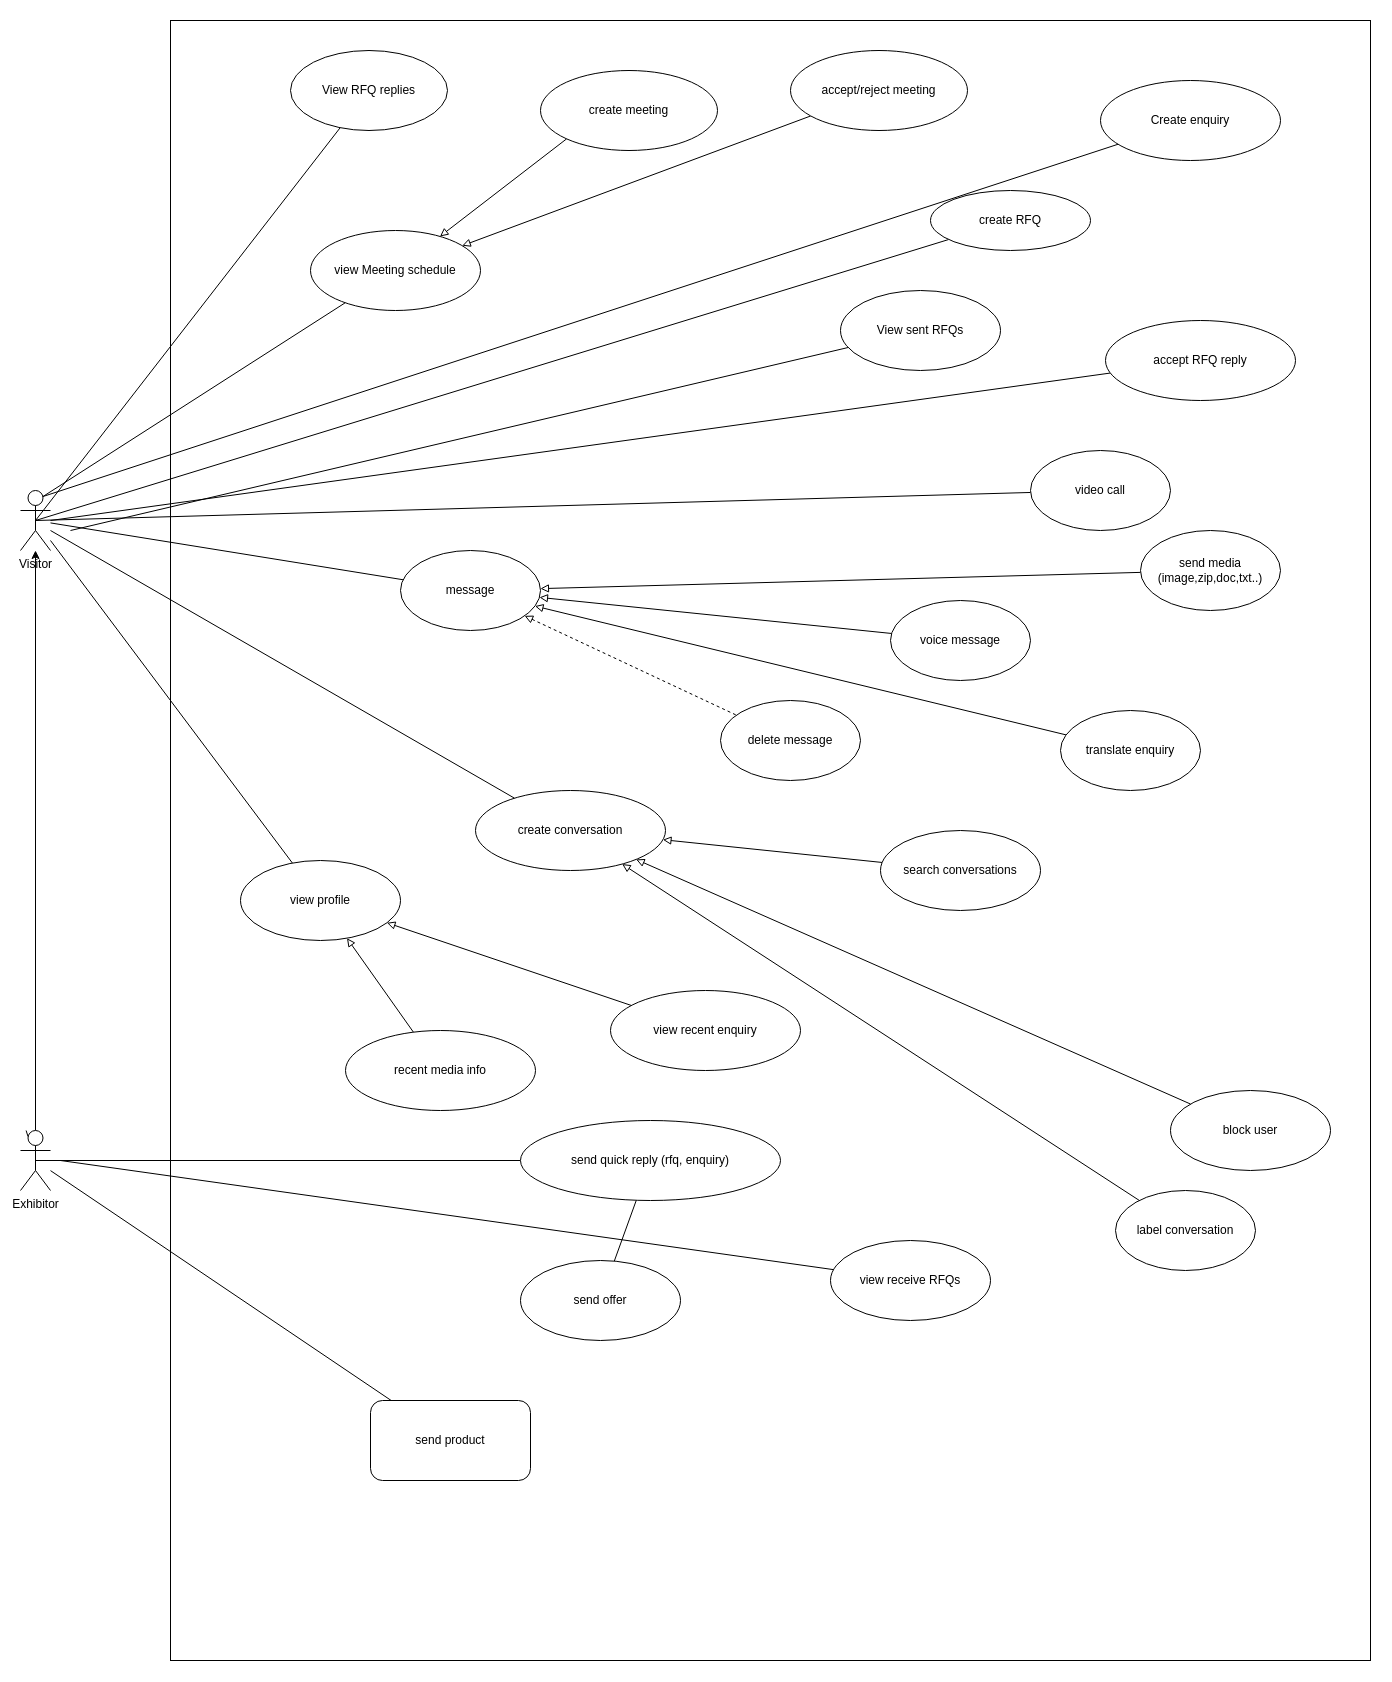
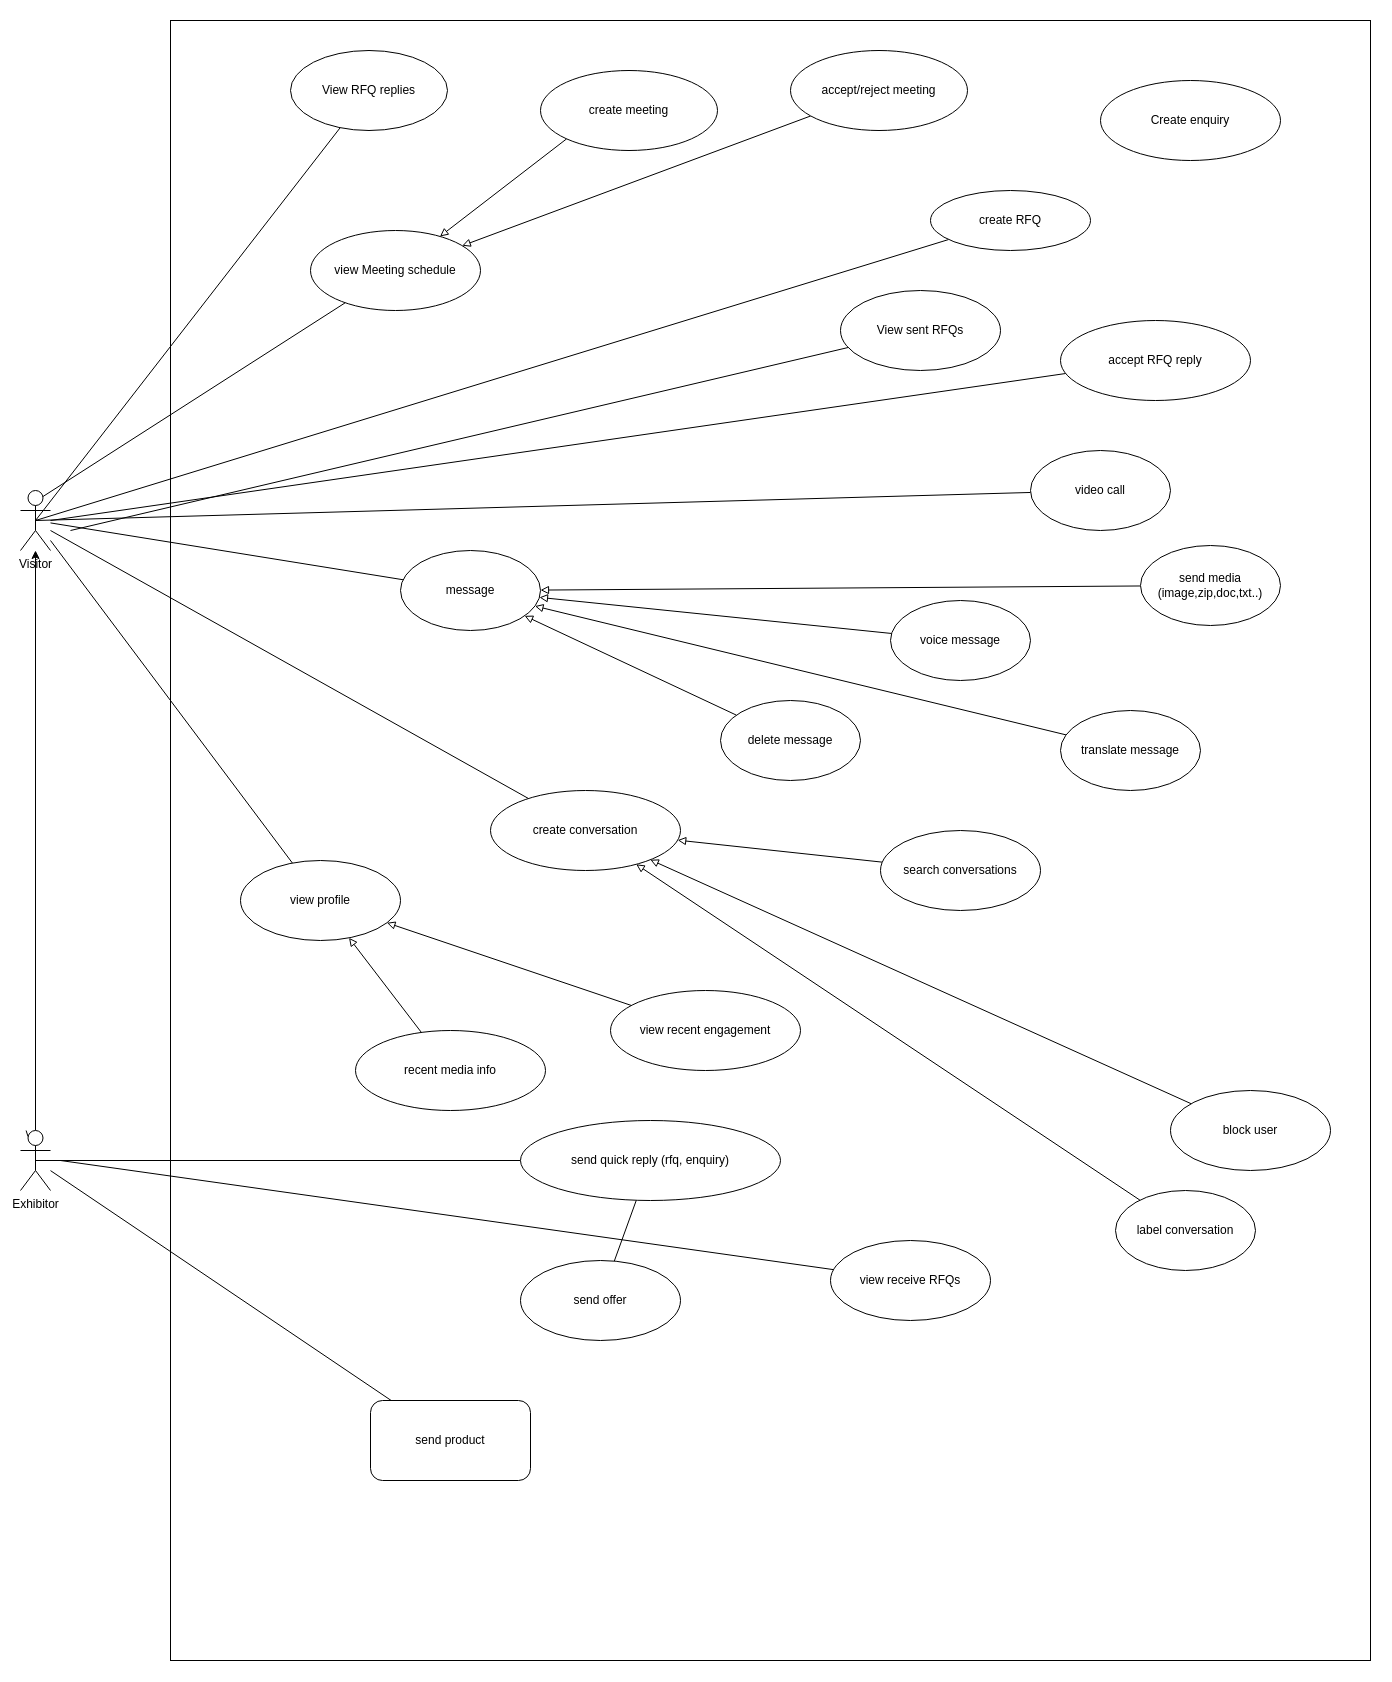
edge "Create enquiry" -- "Visitor": removed
node "accept RFQ reply": moved (1201, 361) -> (1156, 361)
node "send media (image,zip,doc,txt..)": moved (1211, 571) -> (1211, 586)
edge "delete message" -> "message": style dashed -> solid
node "translate enquiry": label "translate enquiry" -> "translate message"
node "create conversation": moved (571, 831) -> (586, 831)
node "view recent enquiry": label "view recent enquiry" -> "view recent engagement"
node "recent media info": moved (441, 1071) -> (451, 1071)
